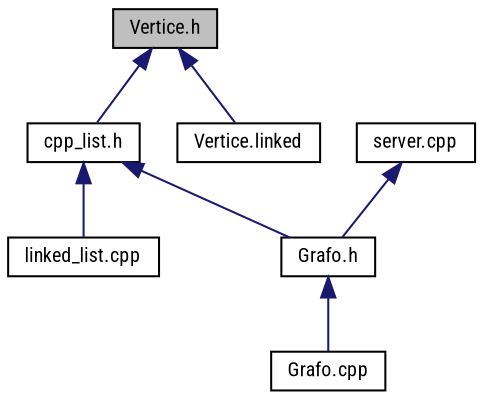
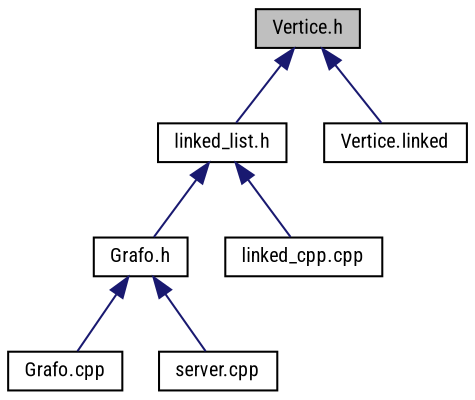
node "cpp_list.h": label "cpp_list.h" -> "linked_list.h"
edge "Grafo.h" -> "server.cpp": reversed
node "linked_list.cpp": label "linked_list.cpp" -> "linked_cpp.cpp"
